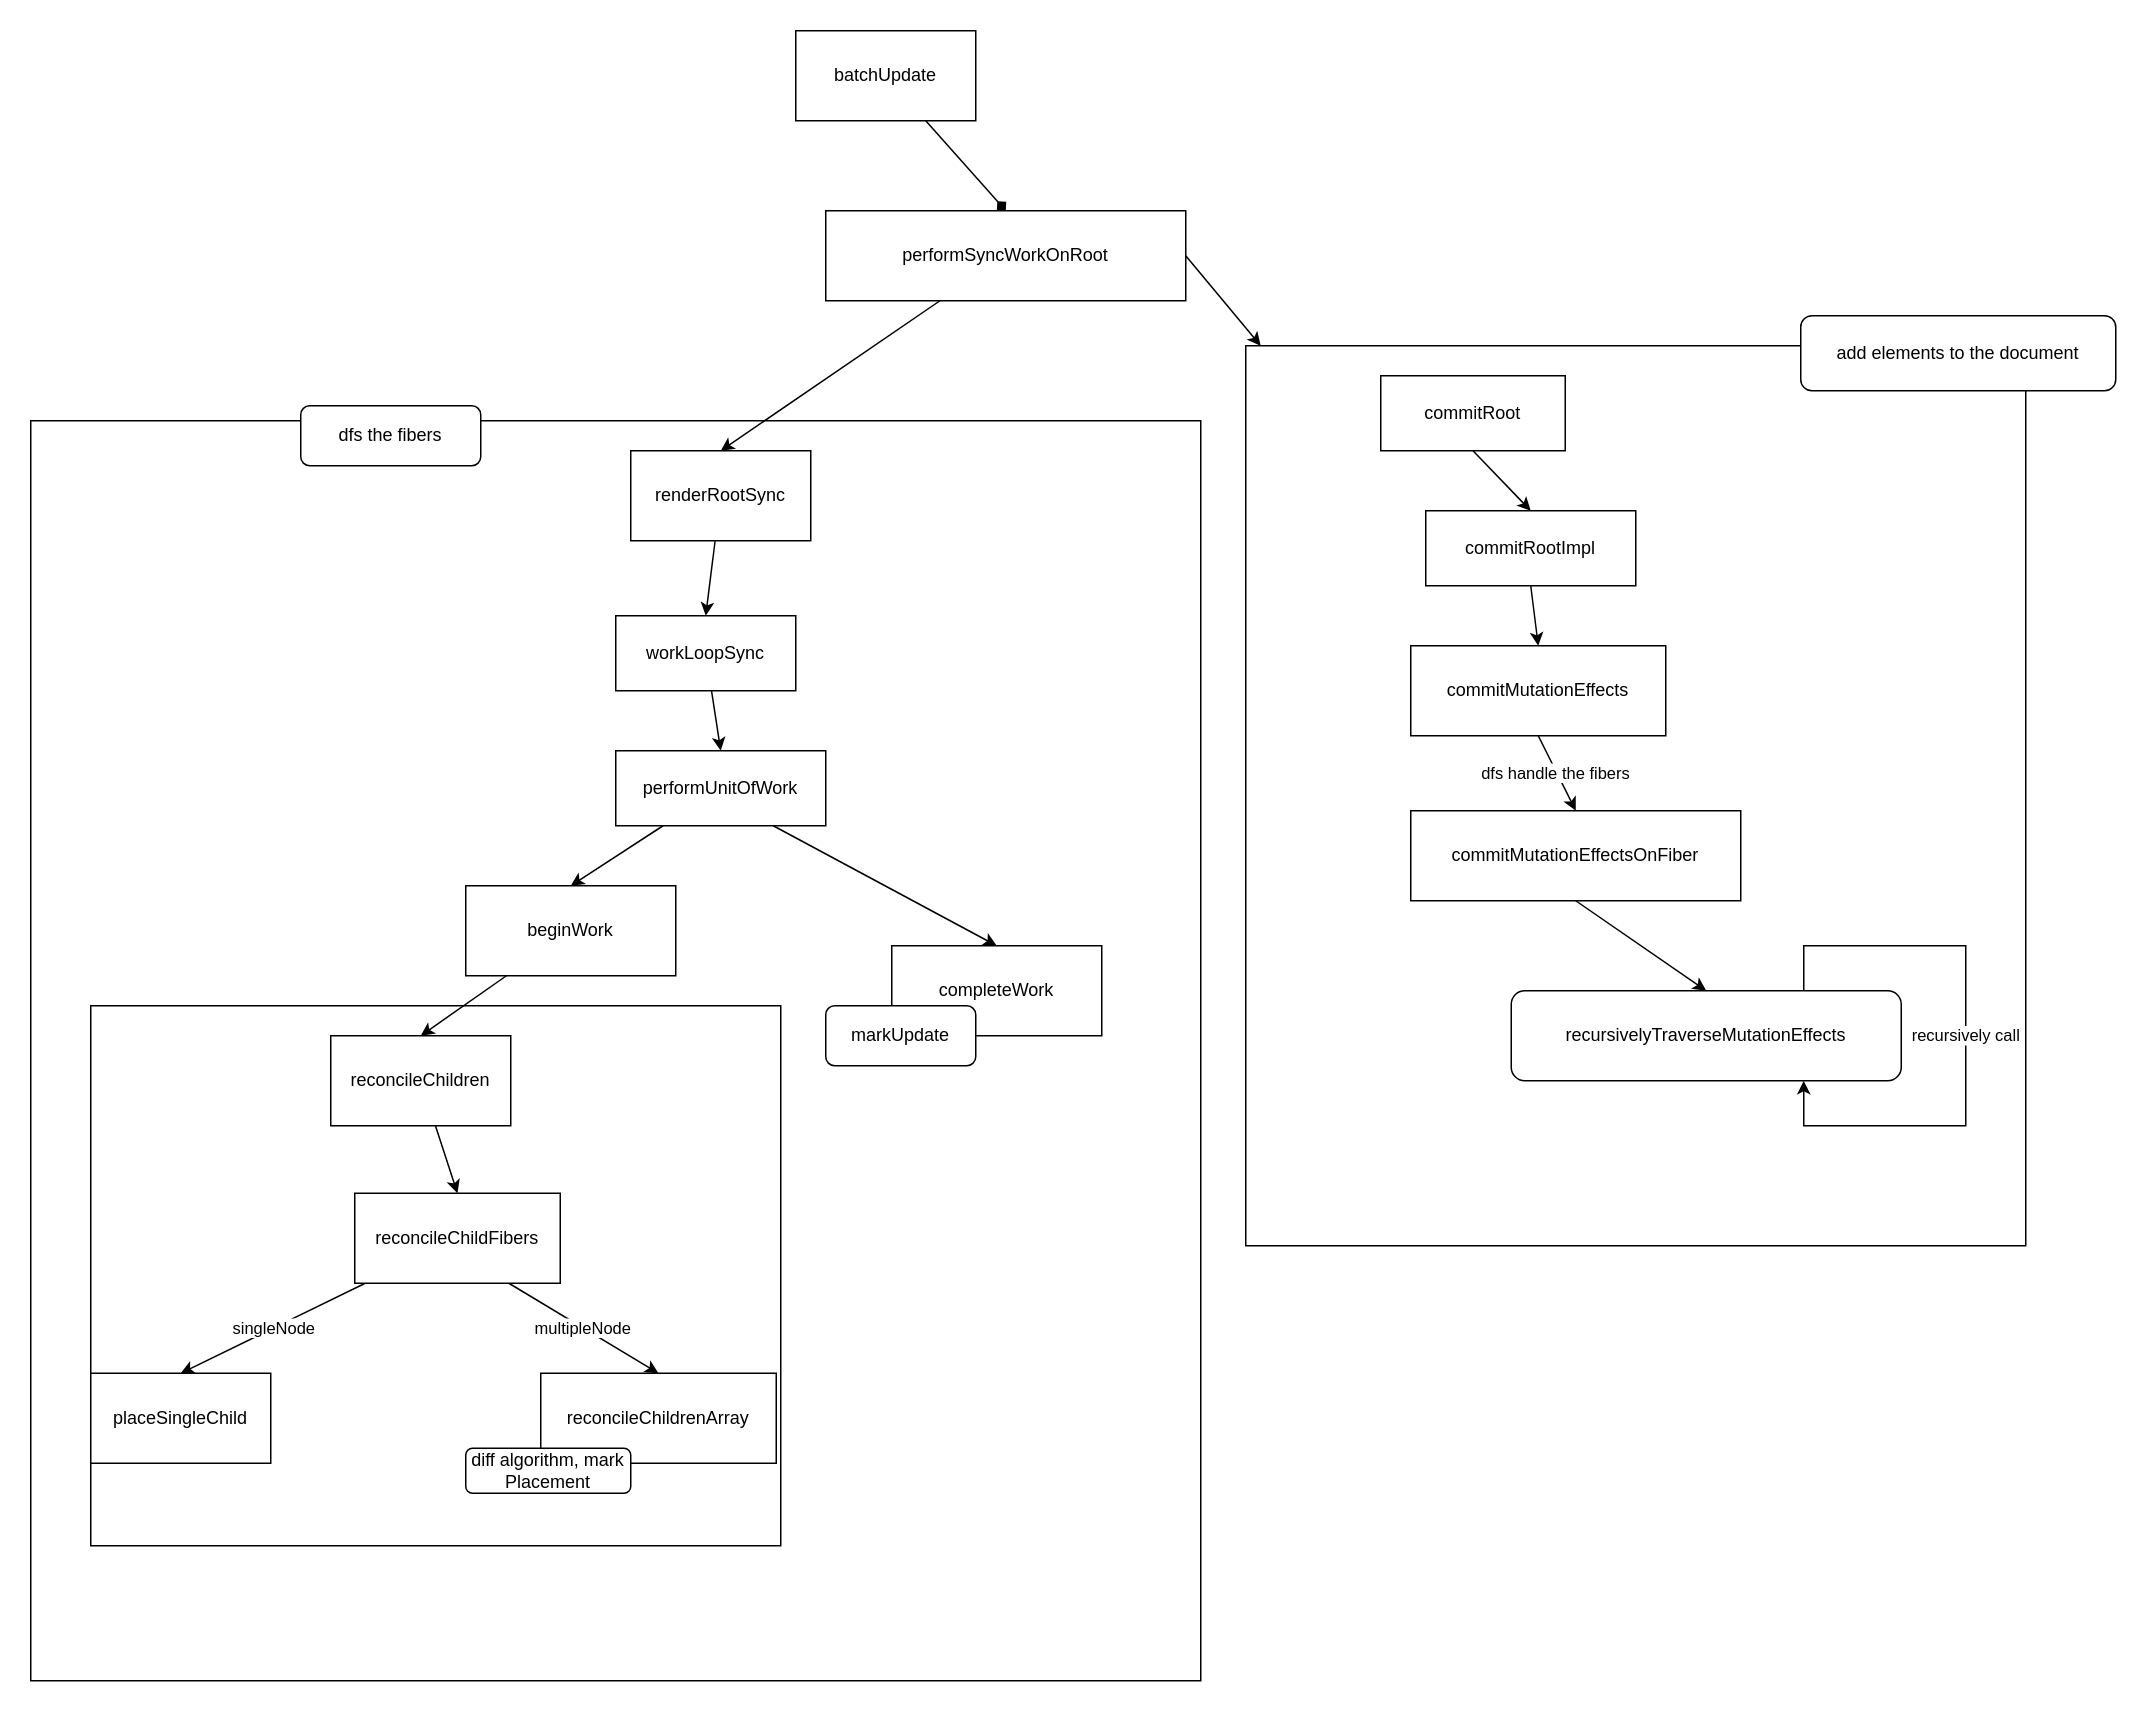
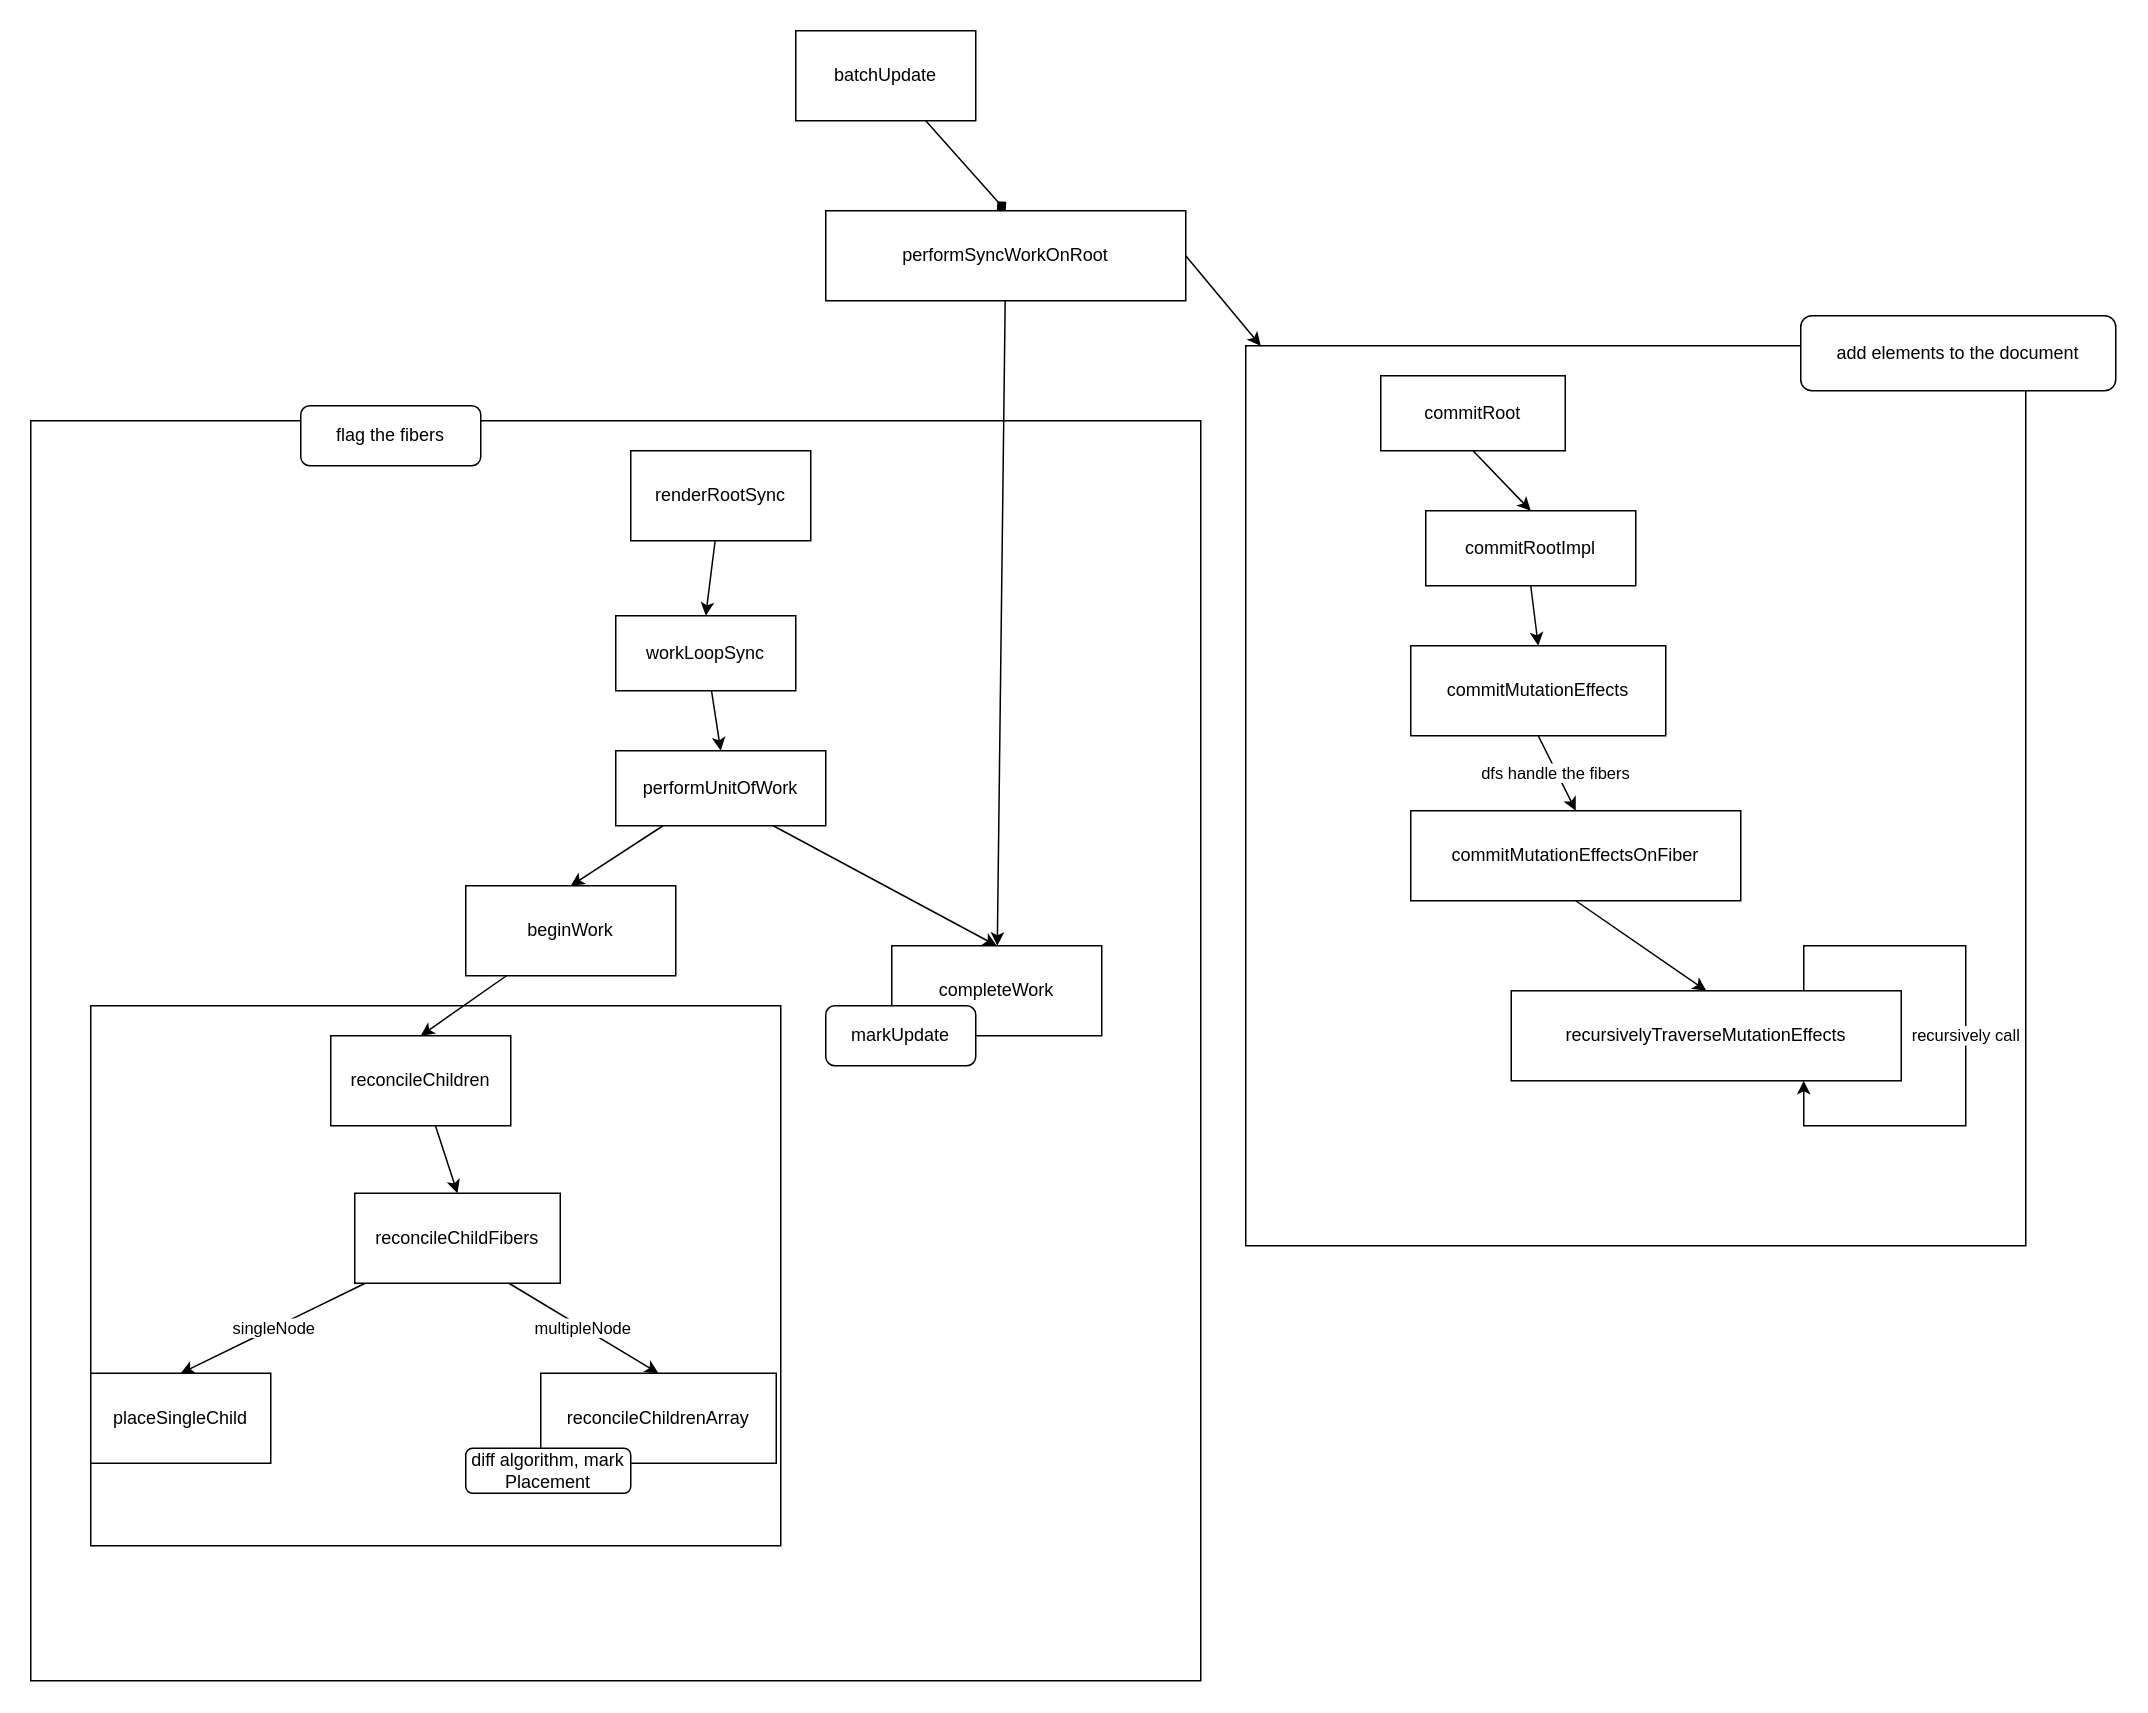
edge "performSyncWorkOnRoot" -> "renderRootSync": now "performSyncWorkOnRoot" -> "completeWork"
node "dfs the fibers": label "dfs the fibers" -> "flag the fibers"
node "recursivelyTraverseMutationEffects": shape rounded rectangle -> rectangle
